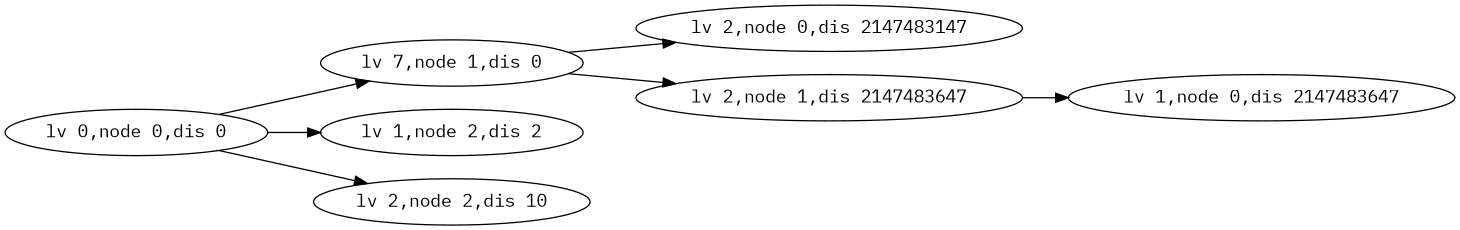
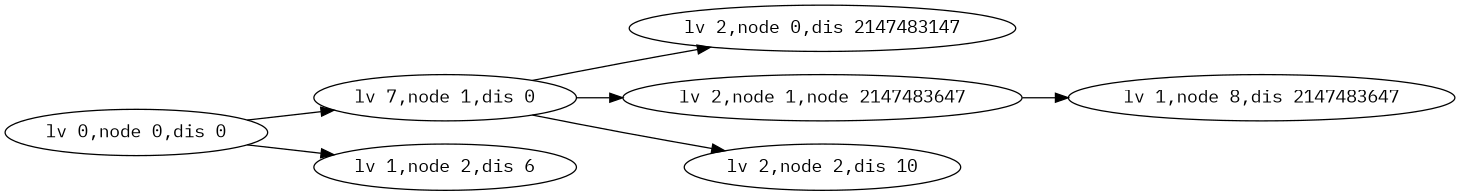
node "lv 2,node 1,dis 2147483647": label "lv 2,node 1,dis 2147483647" -> "lv 2,node 1,node 2147483647"
node "lv 1,node 0,dis 2147483647": label "lv 1,node 0,dis 2147483647" -> "lv 1,node 8,dis 2147483647"
node "lv 1,node 2,dis 2": label "lv 1,node 2,dis 2" -> "lv 1,node 2,dis 6"
edge "lv 0,node 0,dis 0" -> "lv 2,node 2,dis 10": now "lv 7,node 1,dis 0" -> "lv 2,node 2,dis 10"
